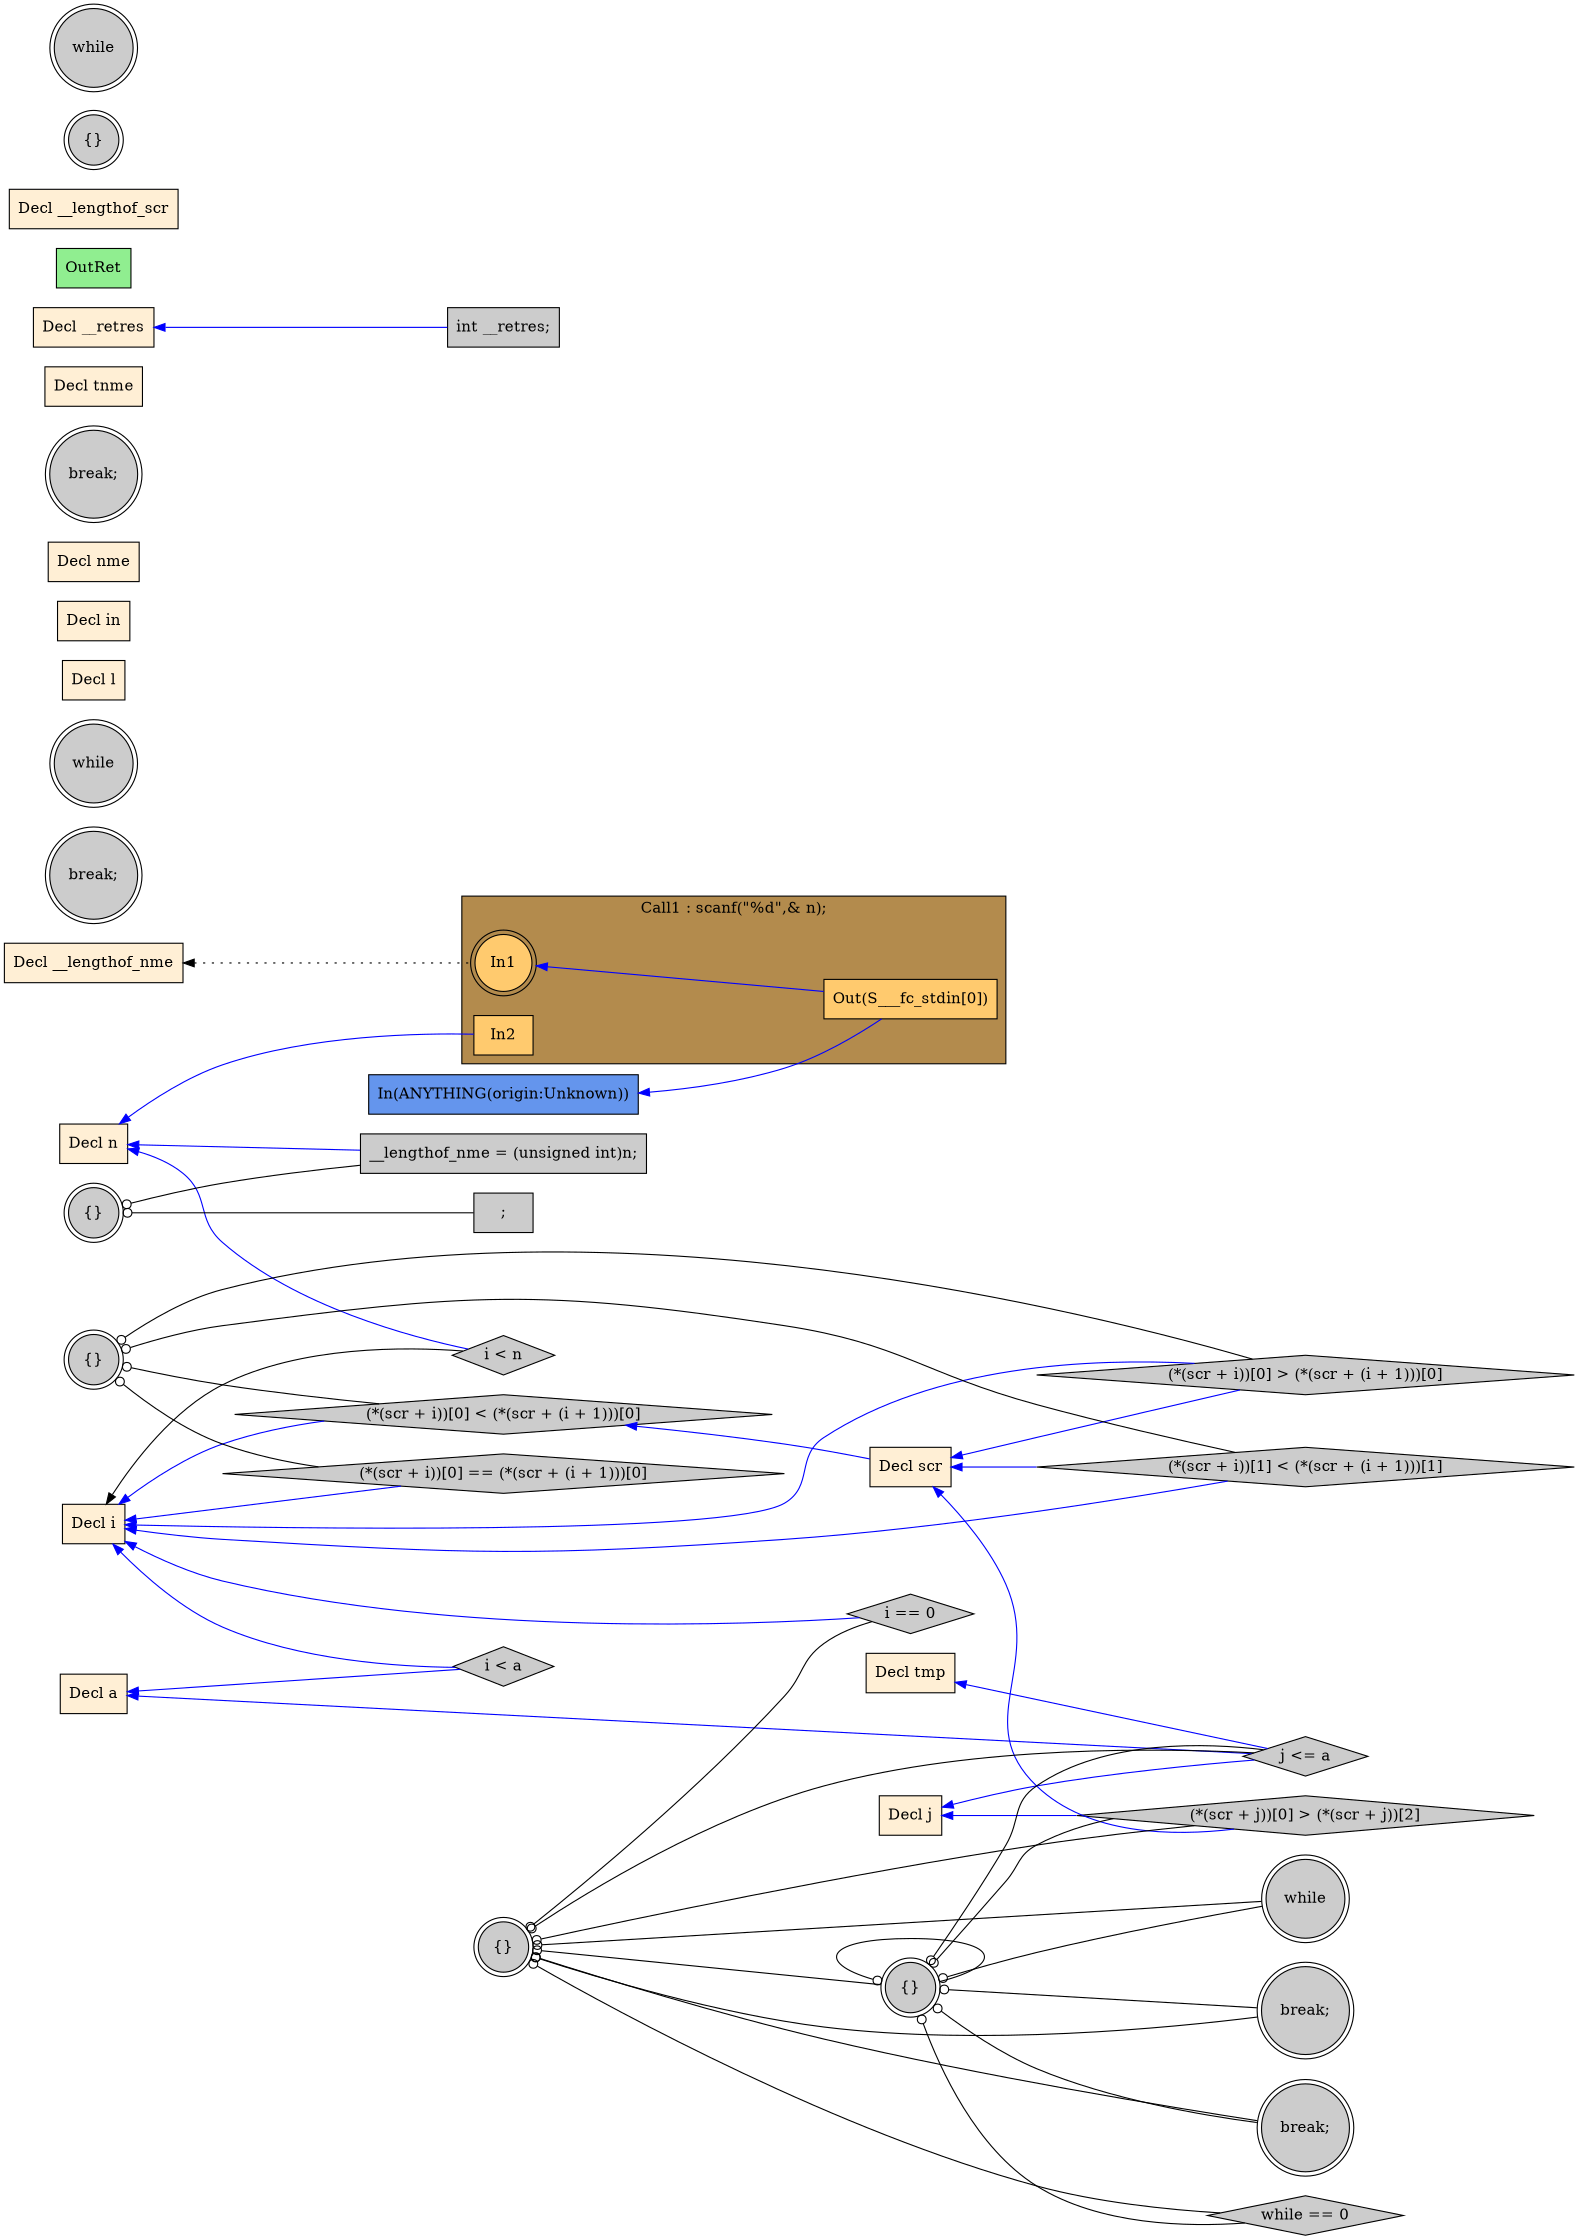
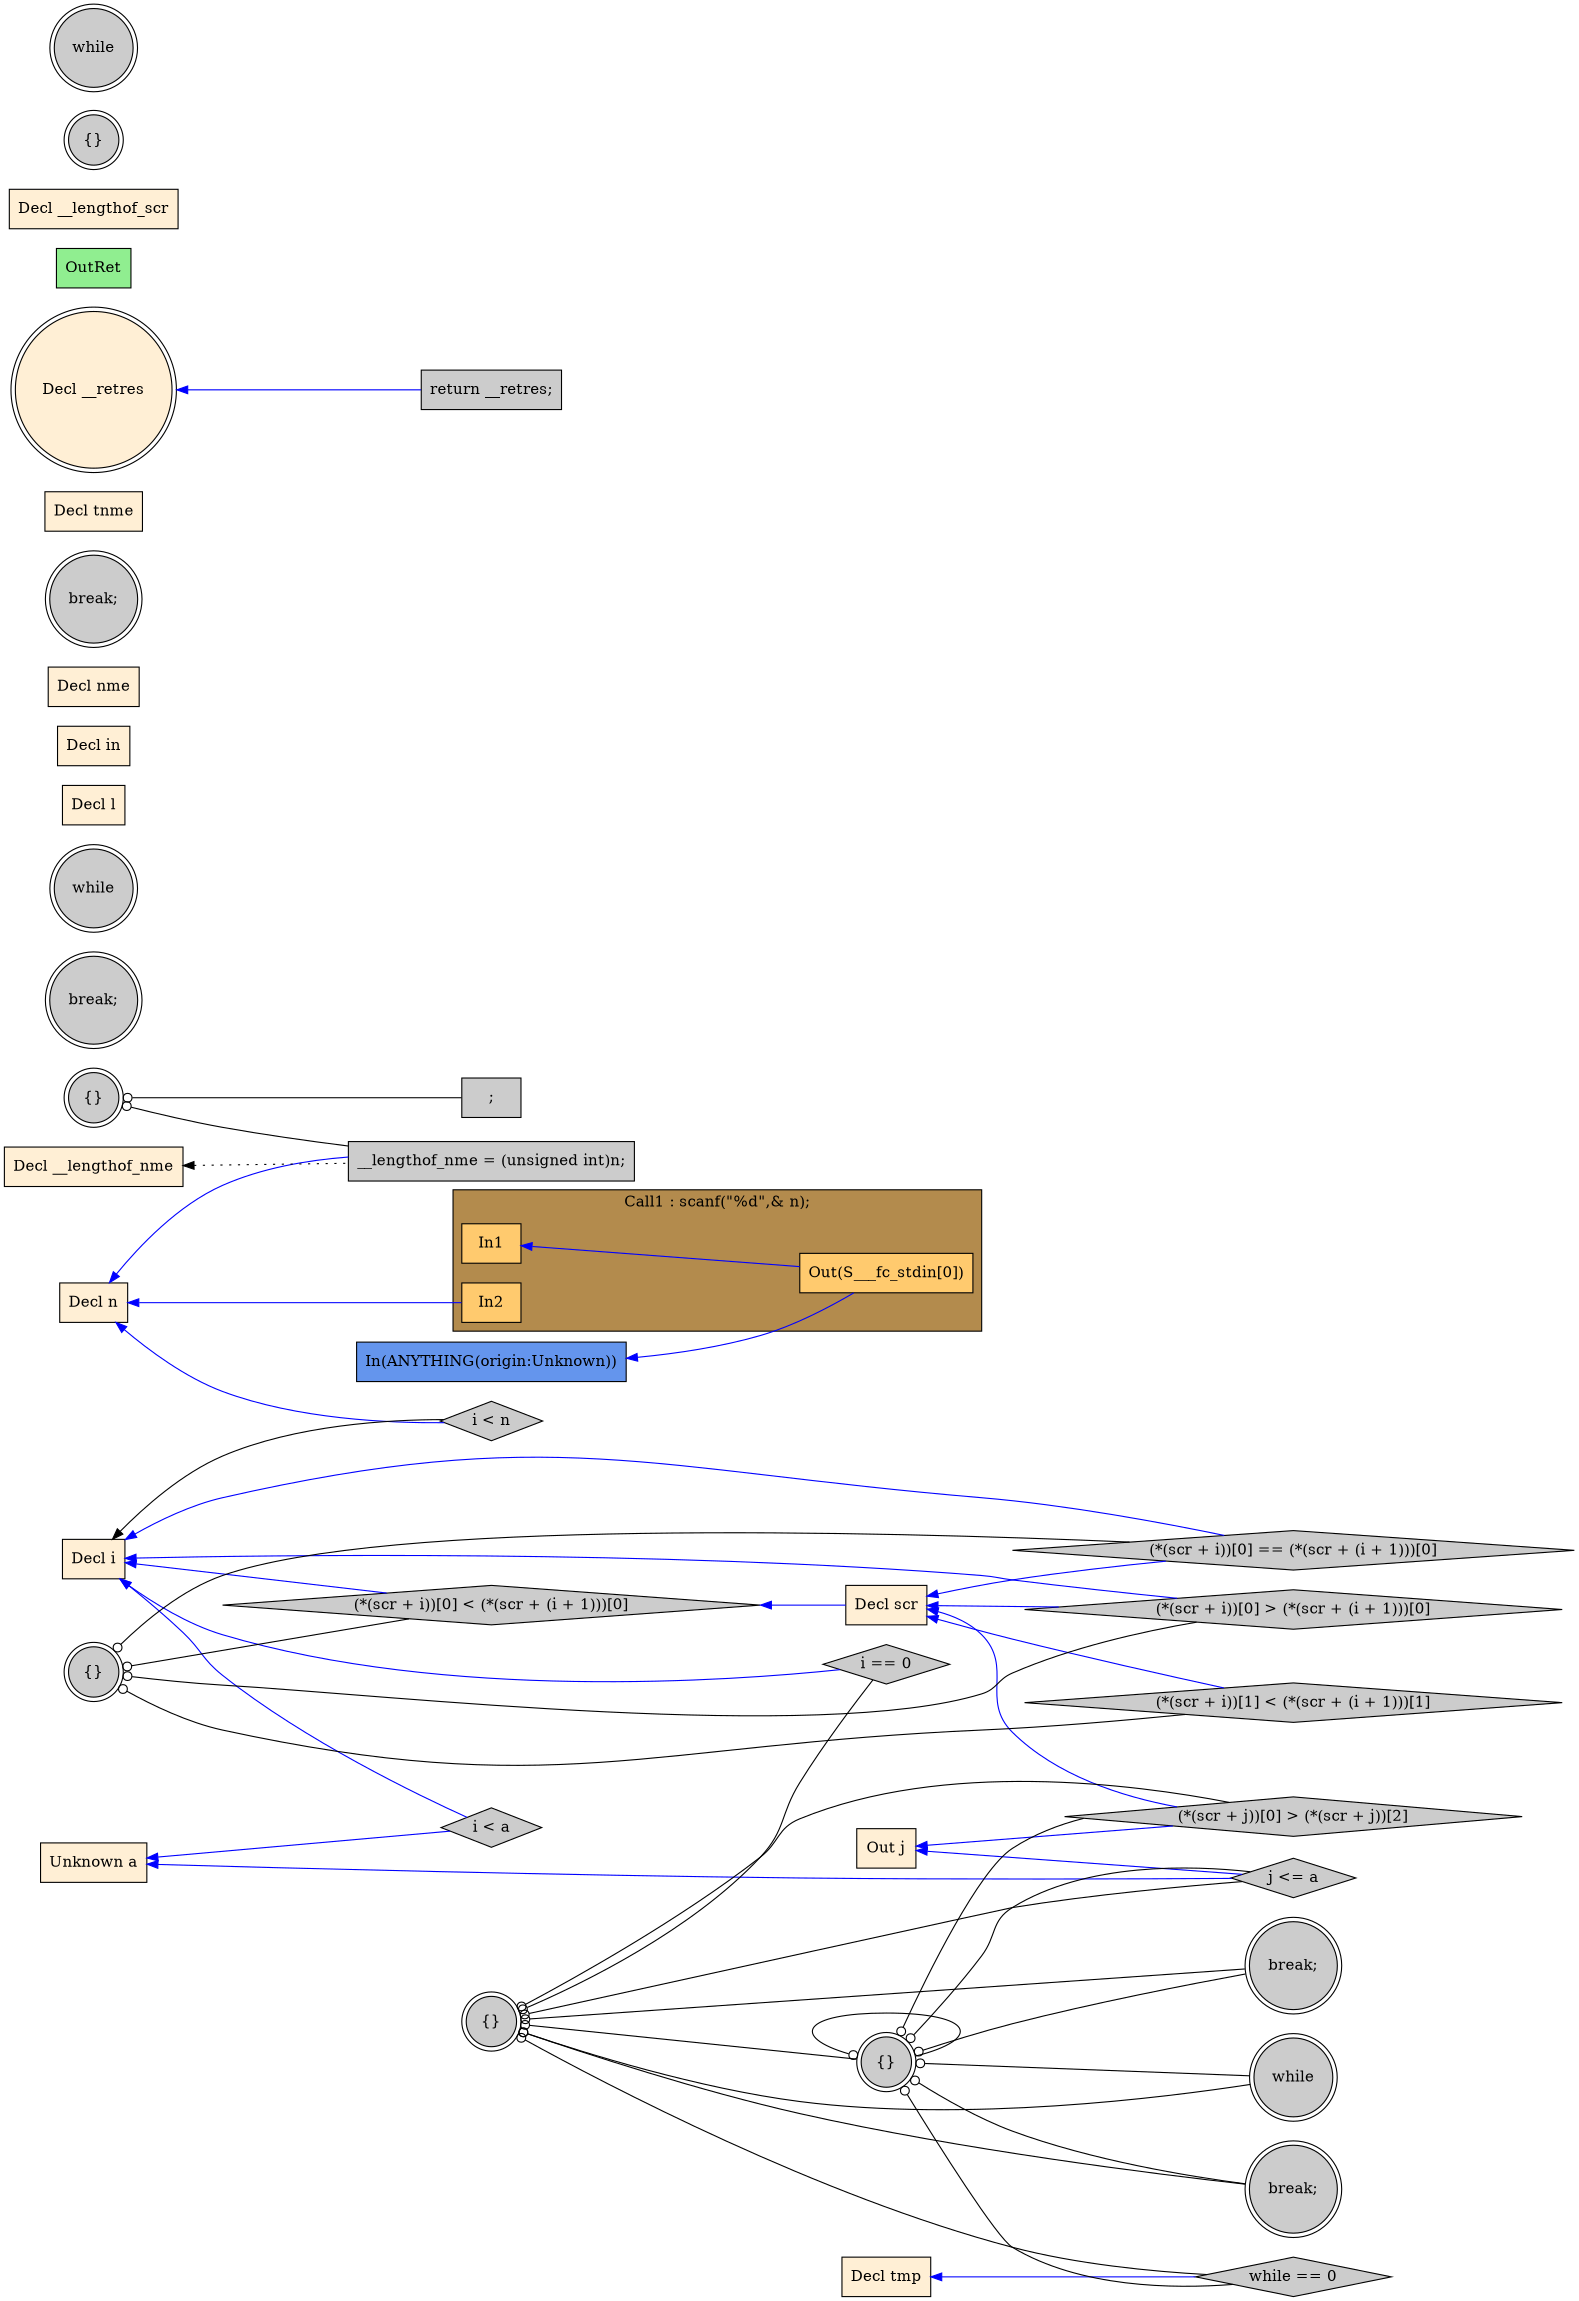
node "Decl __retres": shape box -> doublecircle
node "int __retres;": label "int __retres;" -> "return __retres;"
edge "In1" -> "Decl __lengthof_nme": now "__lengthof_nme = (unsigned int)n;" -> "Decl __lengthof_nme"
node "In1": shape doublecircle -> box
edge "(*(scr + i))[1] < (*(scr + (i + 1)))[1]" -> "Decl i": removed
edge "(*(scr + i))[0] == (*(scr + (i + 1)))[0]" -> "Decl scr": added
node "Decl a": label "Decl a" -> "Unknown a"
edge "j <= a" -> "Decl tmp": now "while == 0" -> "Decl tmp"
node "Decl j": label "Decl j" -> "Out j"
